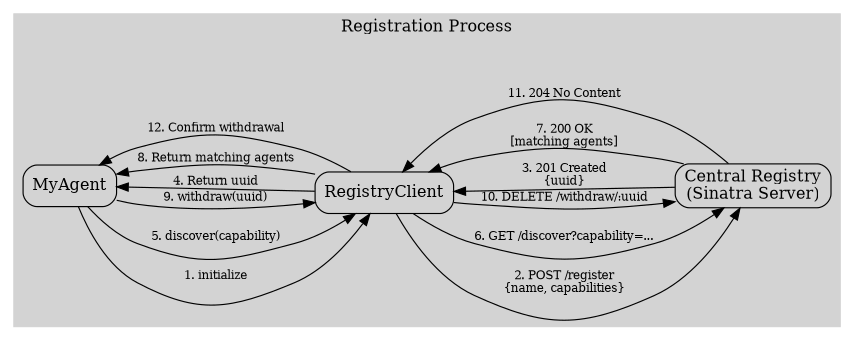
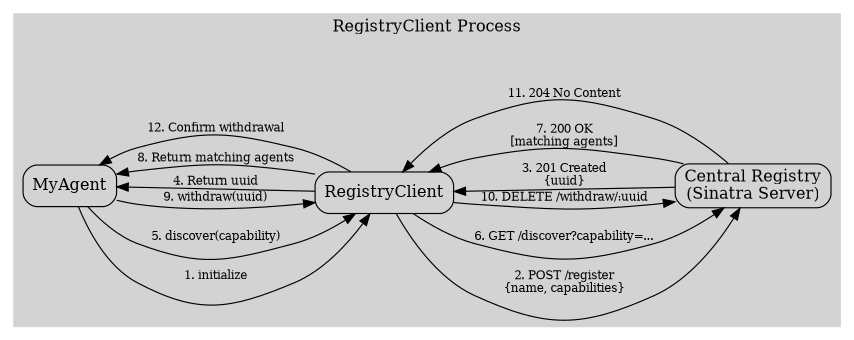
cluster "Registration Process": label "Registration Process" -> "RegistryClient Process"
